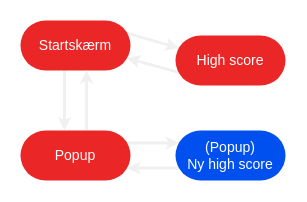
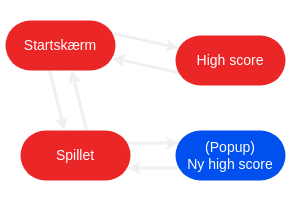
node "Startskærm": moved (76, 46) -> (61, 46)
node "Popup": label "Popup" -> "Spillet"
